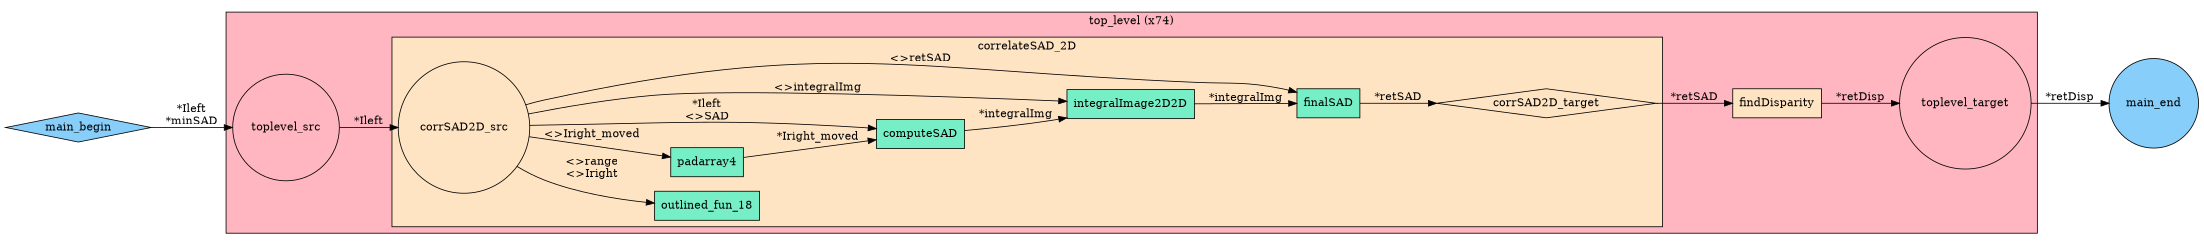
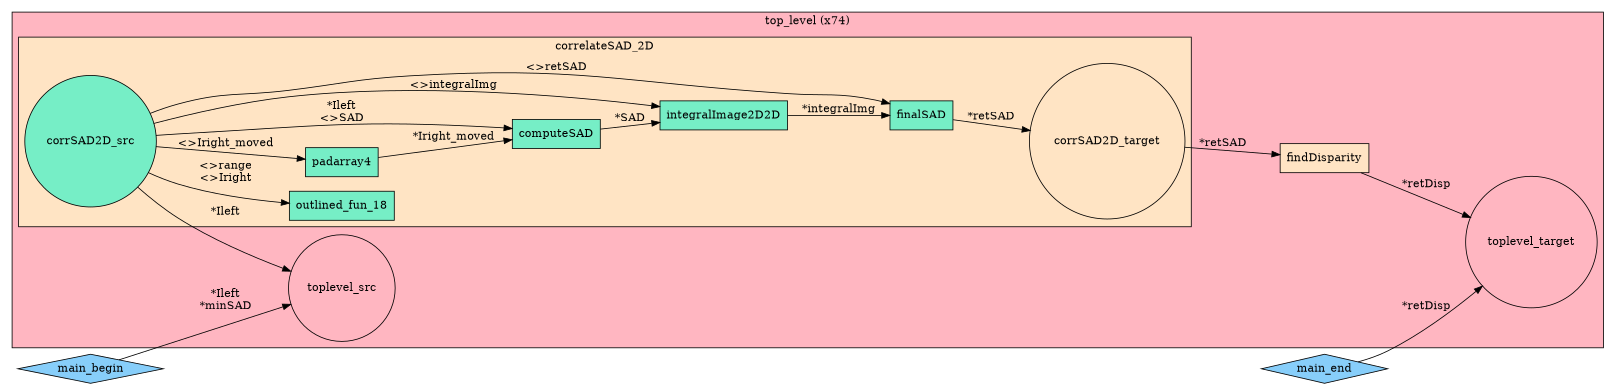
node "corrSAD2D_target": shape diamond -> circle
edge "toplevel_target" -> "main_end": reversed
node "main_end": shape circle -> diamond
edge "computeSAD" -> "integralImage2D2D": label "*integralImg" -> "*SAD"
edge "toplevel_src" -> "corrSAD2D_src": reversed
node "corrSAD2D_src": fillcolor bisque -> aquamarine2
